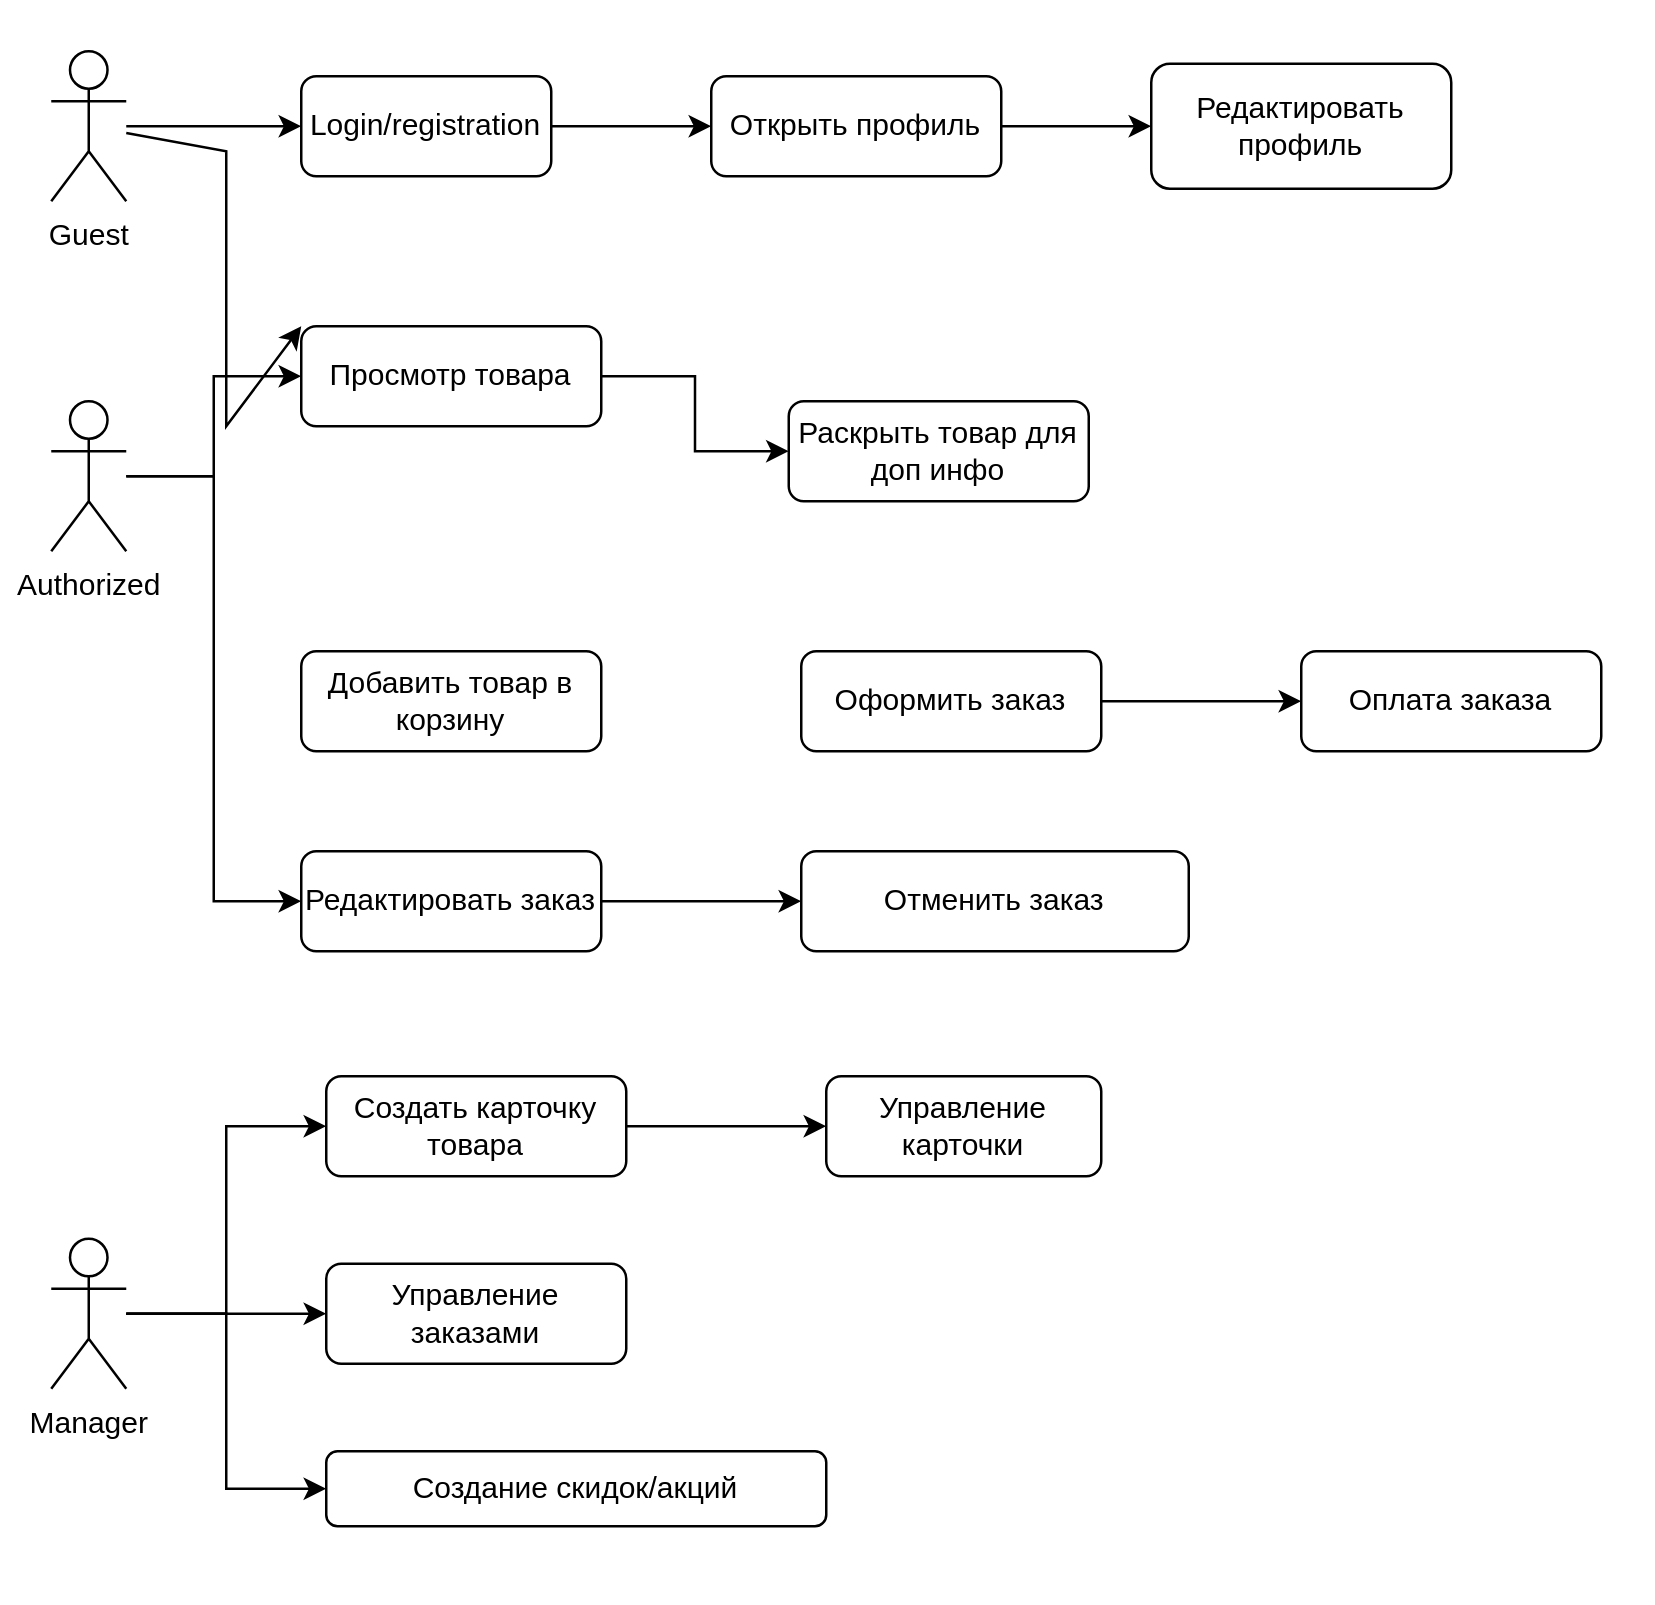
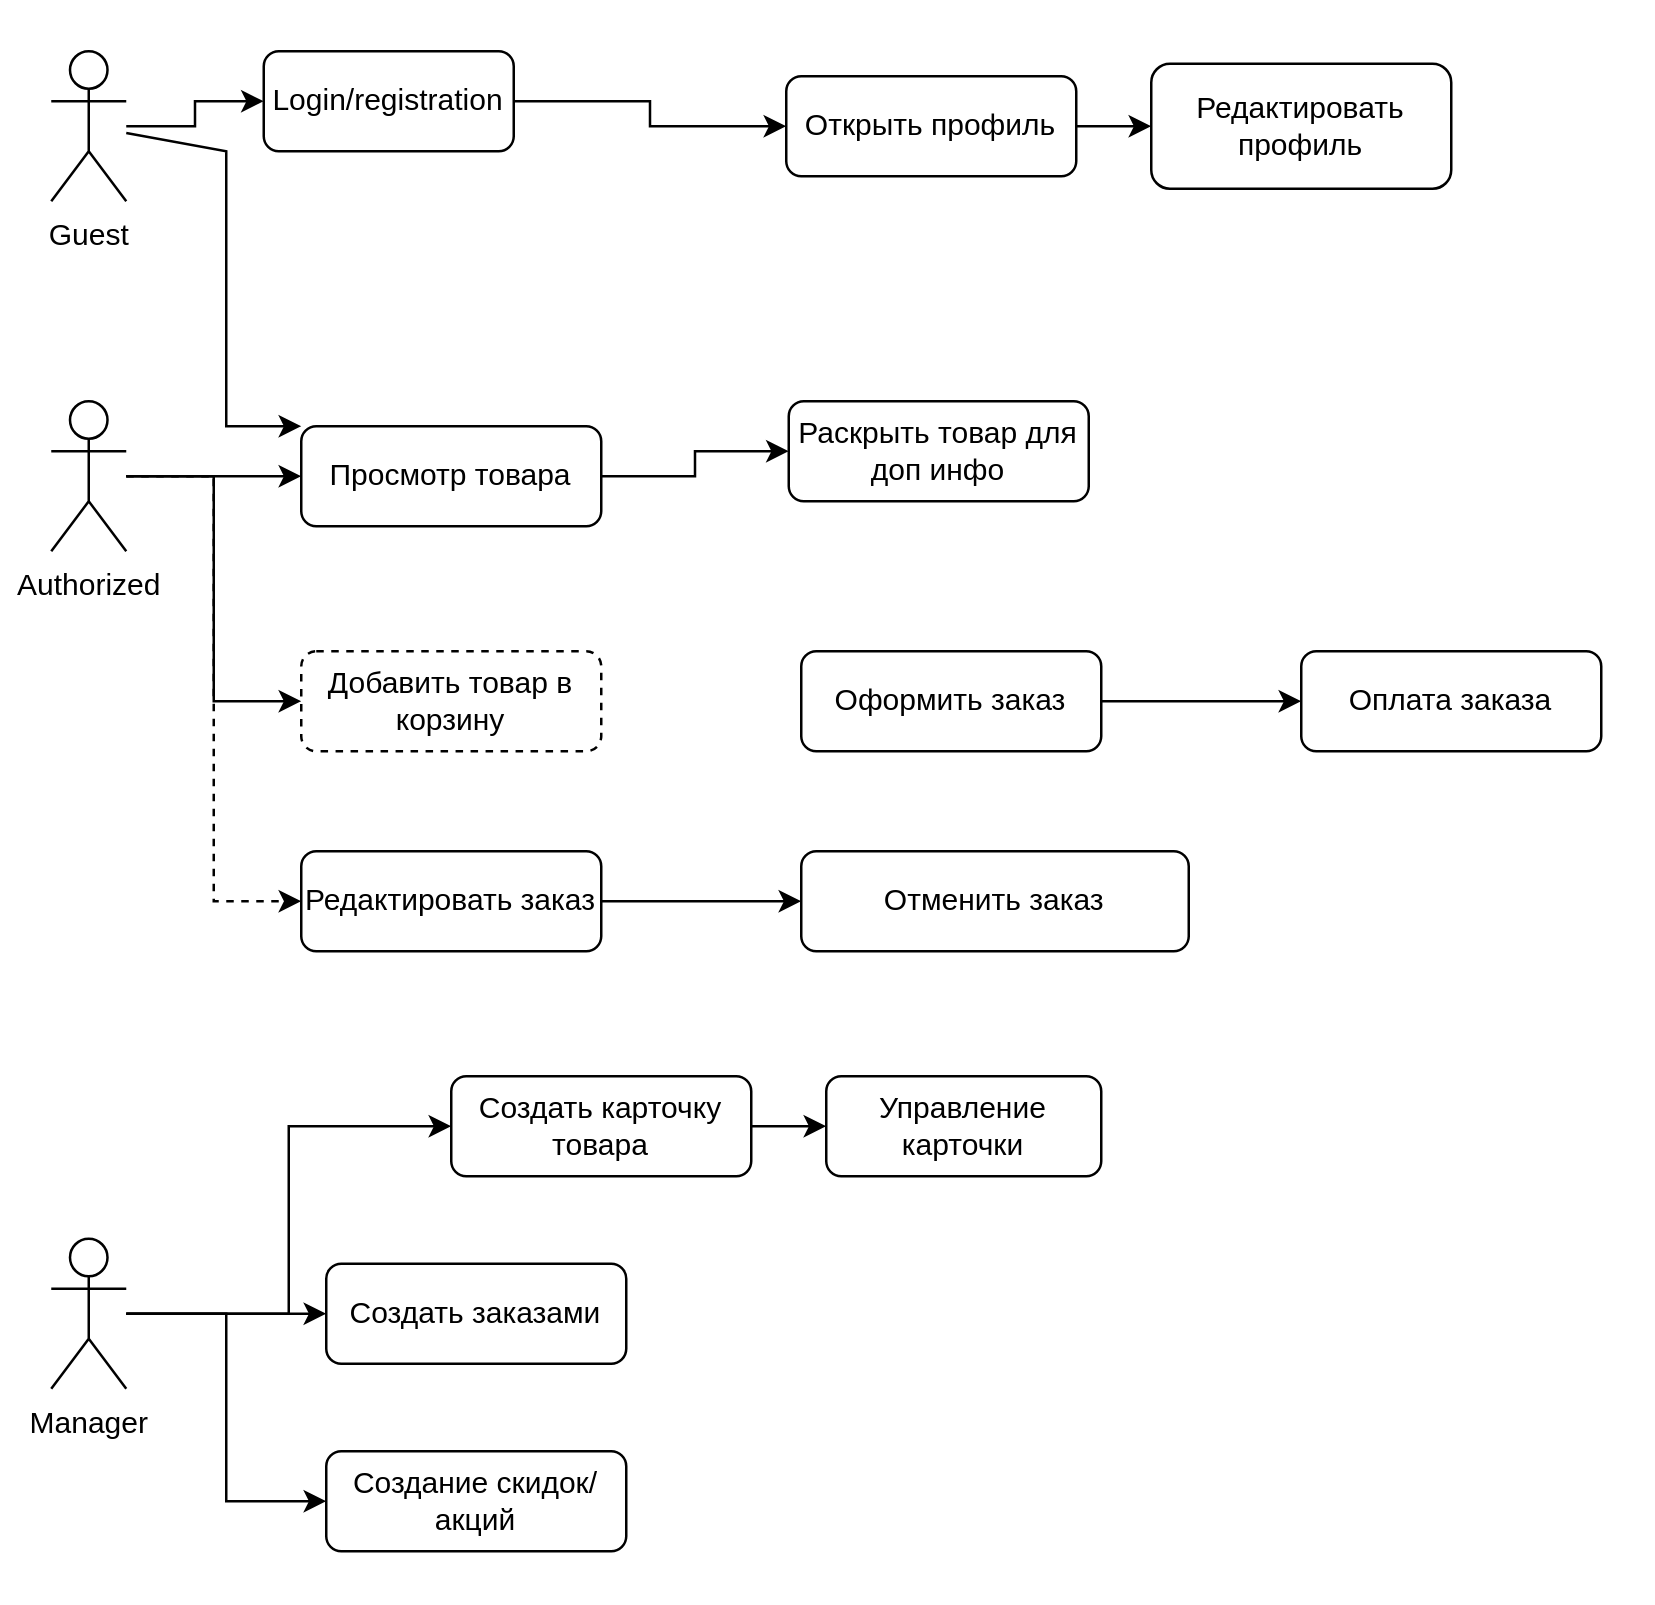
node "Login/registration": moved (426, 126) -> (389, 101)
node "Открыть профиль": moved (856, 126) -> (931, 126)
node "Просмотр товара": moved (451, 376) -> (451, 476)
edge "Authorized" -> "Добавить товар в корзину": added
node "Добавить товар в корзину": style solid -> dashed
edge "Authorized" -> "Редактировать заказ": style solid -> dashed
node "Создать карточку товара": moved (476, 1126) -> (601, 1126)
node "Управление заказами": label "Управление заказами" -> "Создать заказами"
node "Создание скидок/акций": size 500x75 -> 300x100
